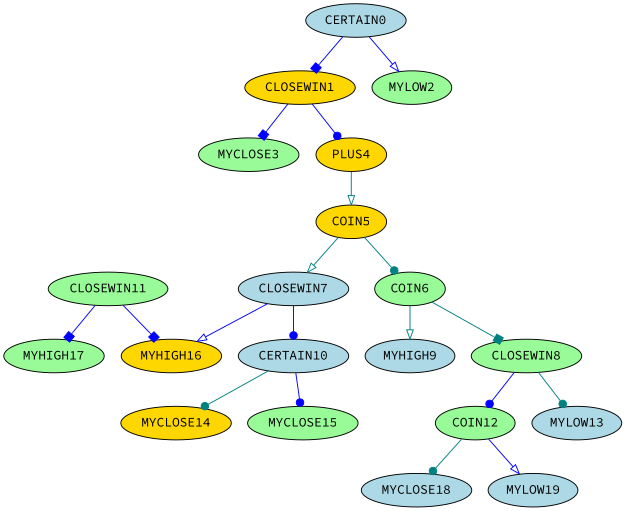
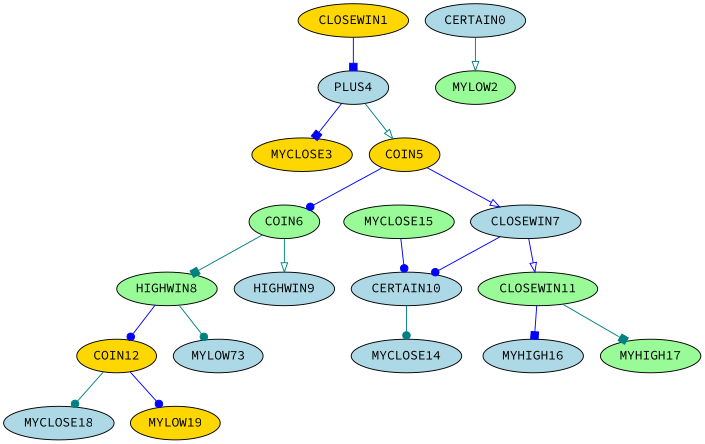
edge "CERTAIN0" -> "CLOSEWIN1": removed
edge "CERTAIN0" -> "MYLOW2": color blue -> teal
edge "CLOSEWIN1" -> "MYCLOSE3": now "PLUS4" -> "MYCLOSE3"
edge "CLOSEWIN1" -> "PLUS4": arrowhead dot -> box
node "MYCLOSE3": fillcolor palegreen -> gold
node "PLUS4": fillcolor gold -> lightblue
edge "COIN5" -> "CLOSEWIN7": color teal -> blue
edge "COIN5" -> "COIN6": color teal -> blue
edge "CLOSEWIN11" -> "MYHIGH17": color blue -> teal
edge "CLOSEWIN7" -> "MYHIGH16": now "CLOSEWIN7" -> "CLOSEWIN11"
node "MYHIGH16": fillcolor gold -> lightblue
node "MYHIGH9": label "MYHIGH9" -> "HIGHWIN9"
node "CLOSEWIN8": label "CLOSEWIN8" -> "HIGHWIN8"
edge "CERTAIN10" -> "MYCLOSE15": reversed
node "MYCLOSE14": fillcolor gold -> lightblue
node "COIN12": fillcolor palegreen -> gold
node "MYLOW13": label "MYLOW13" -> "MYLOW73"
edge "COIN12" -> "MYLOW19": arrowhead onormal -> dot
node "MYLOW19": fillcolor lightblue -> gold
